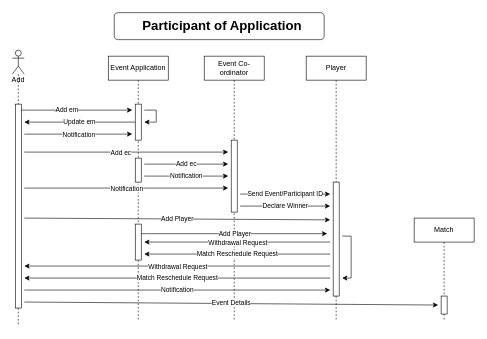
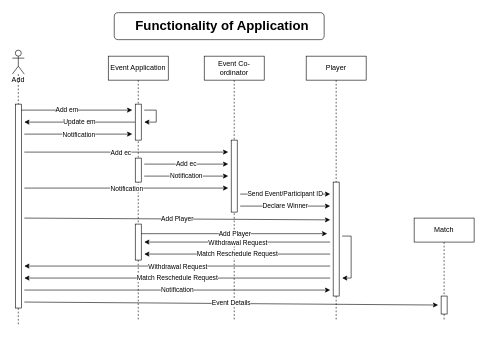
node "Participant of Application": label "Participant of Application" -> "Functionality of Application"
